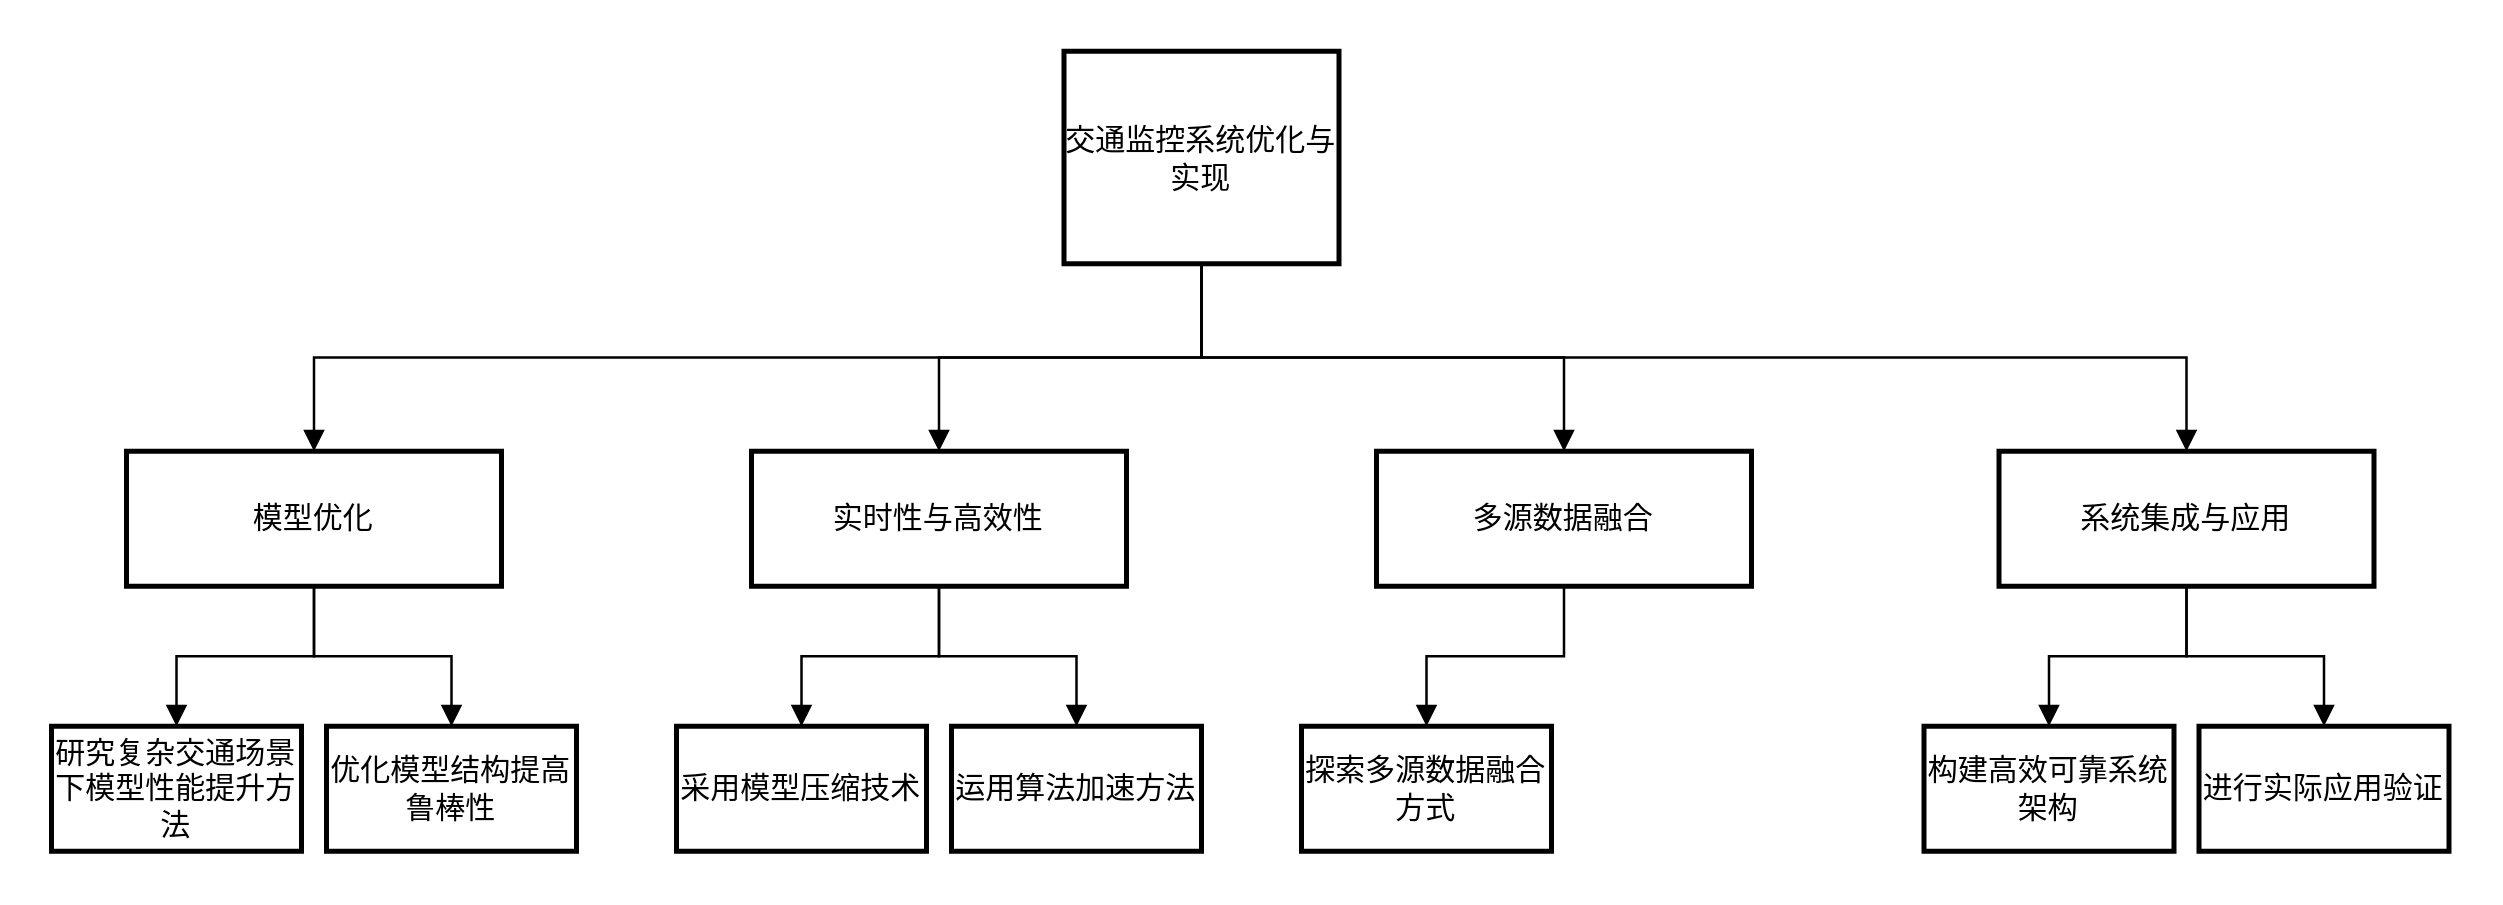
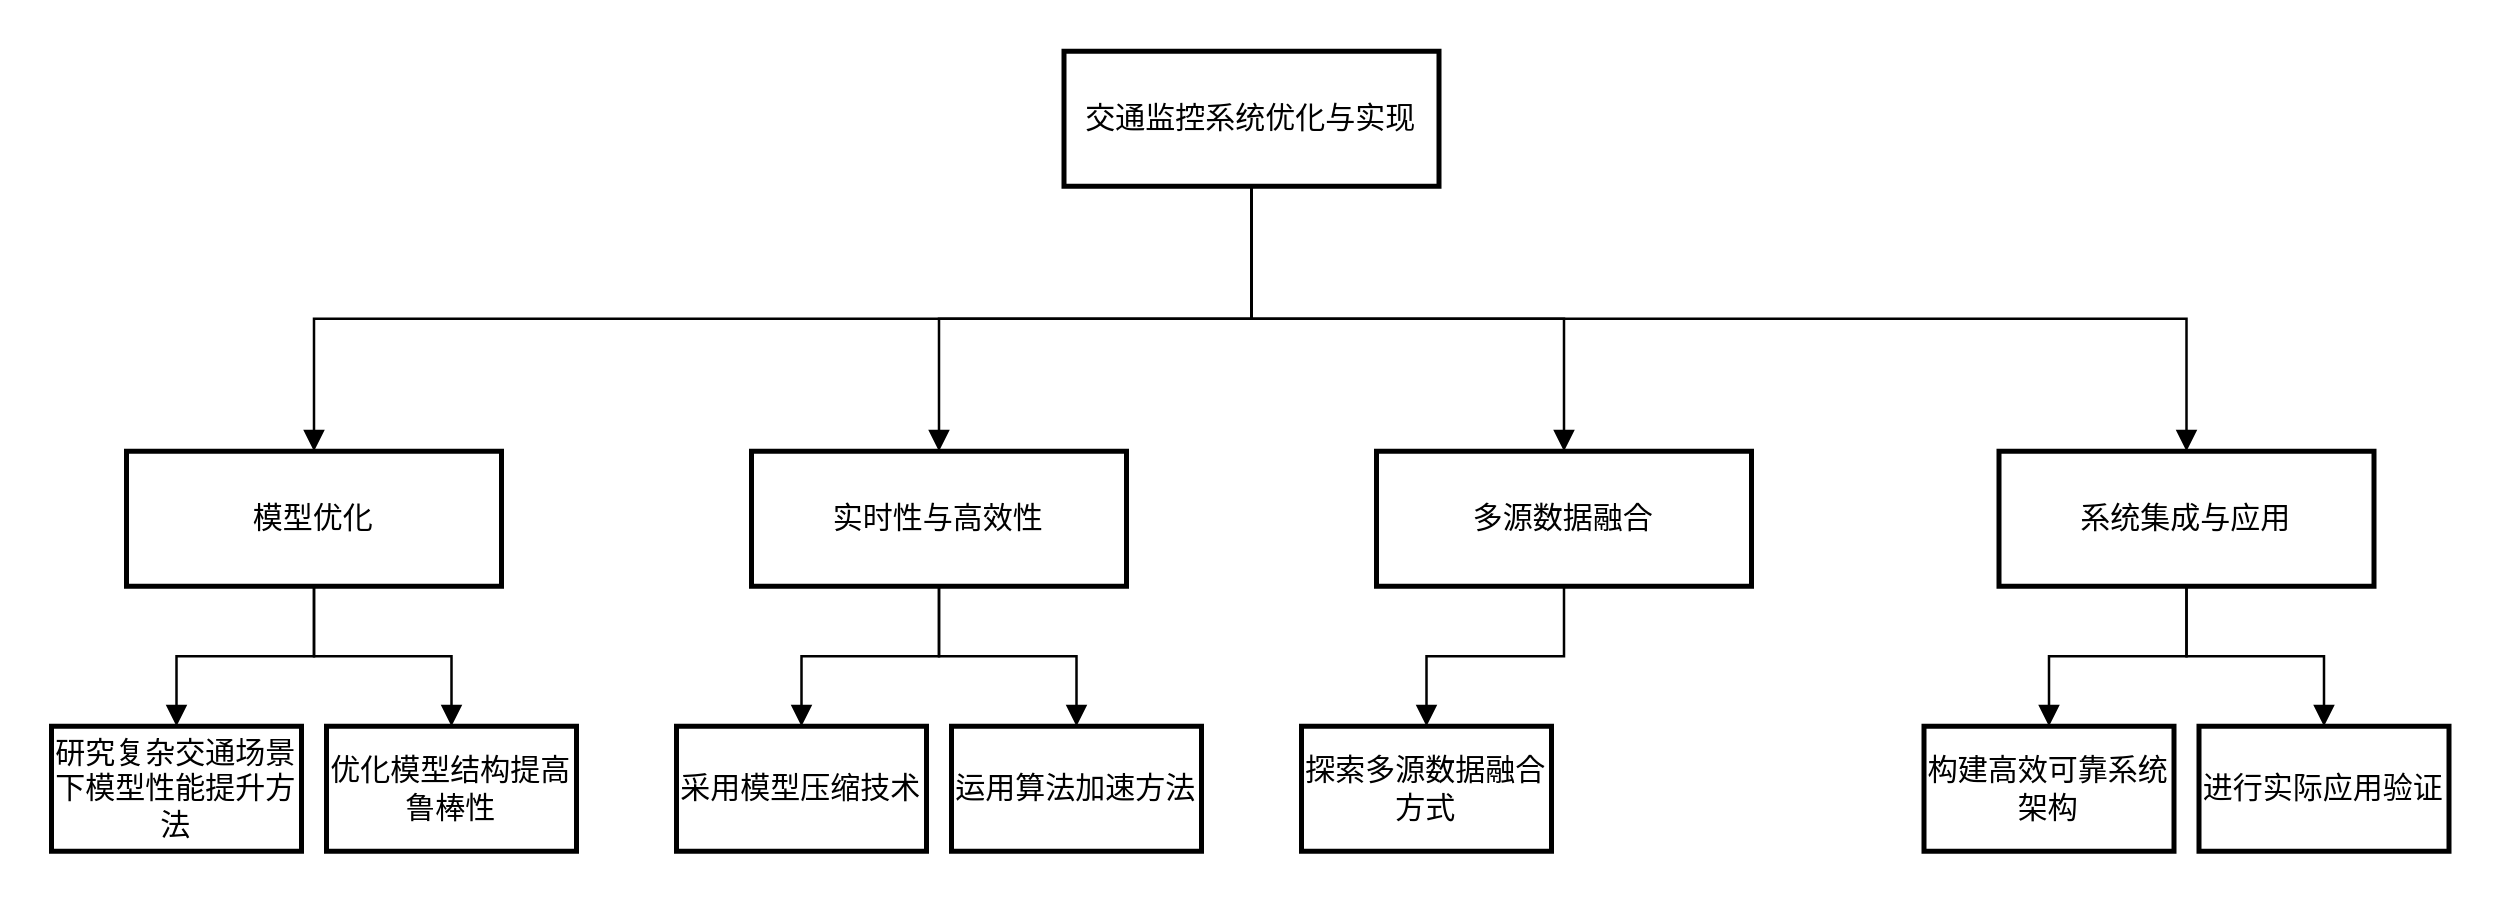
node "交通监控系统优化与实现": size 275x213 -> 375x135
